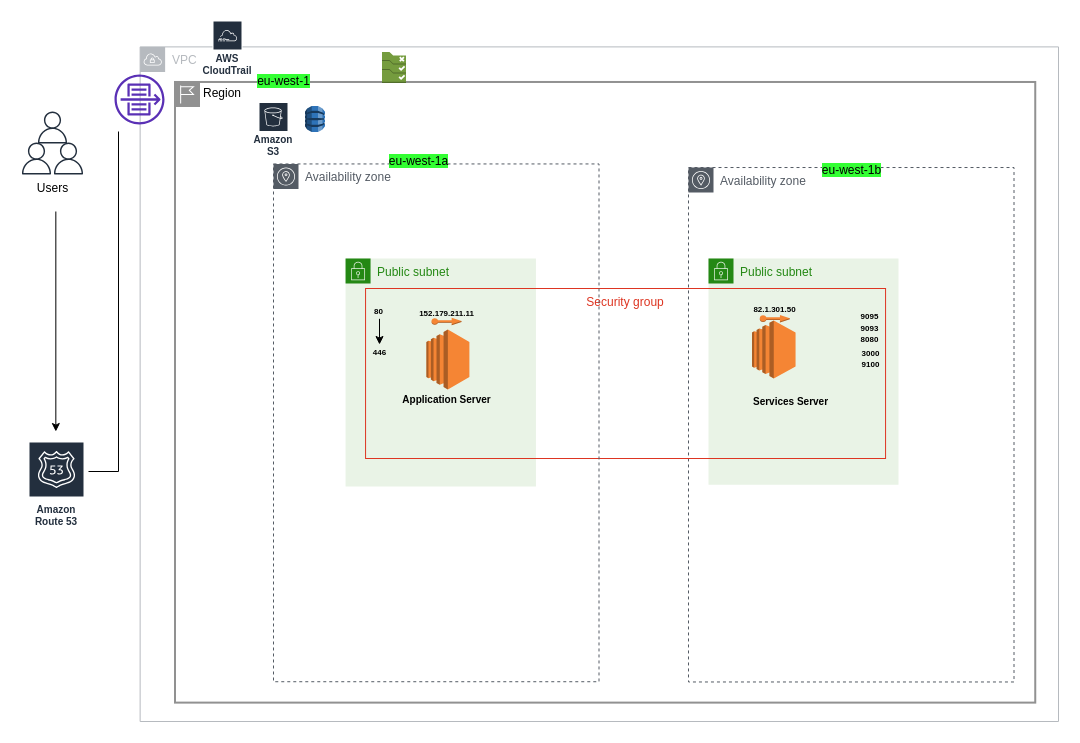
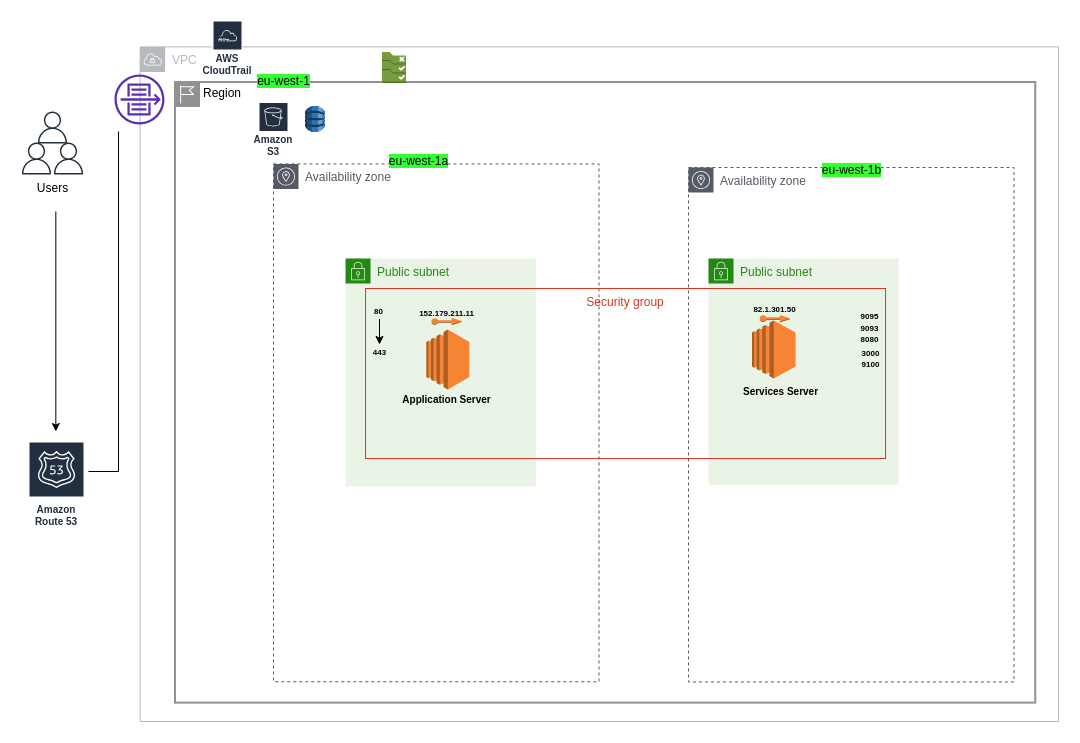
node "446": label "446" -> "443"
node "Services Server": moved (791, 402) -> (781, 392)
